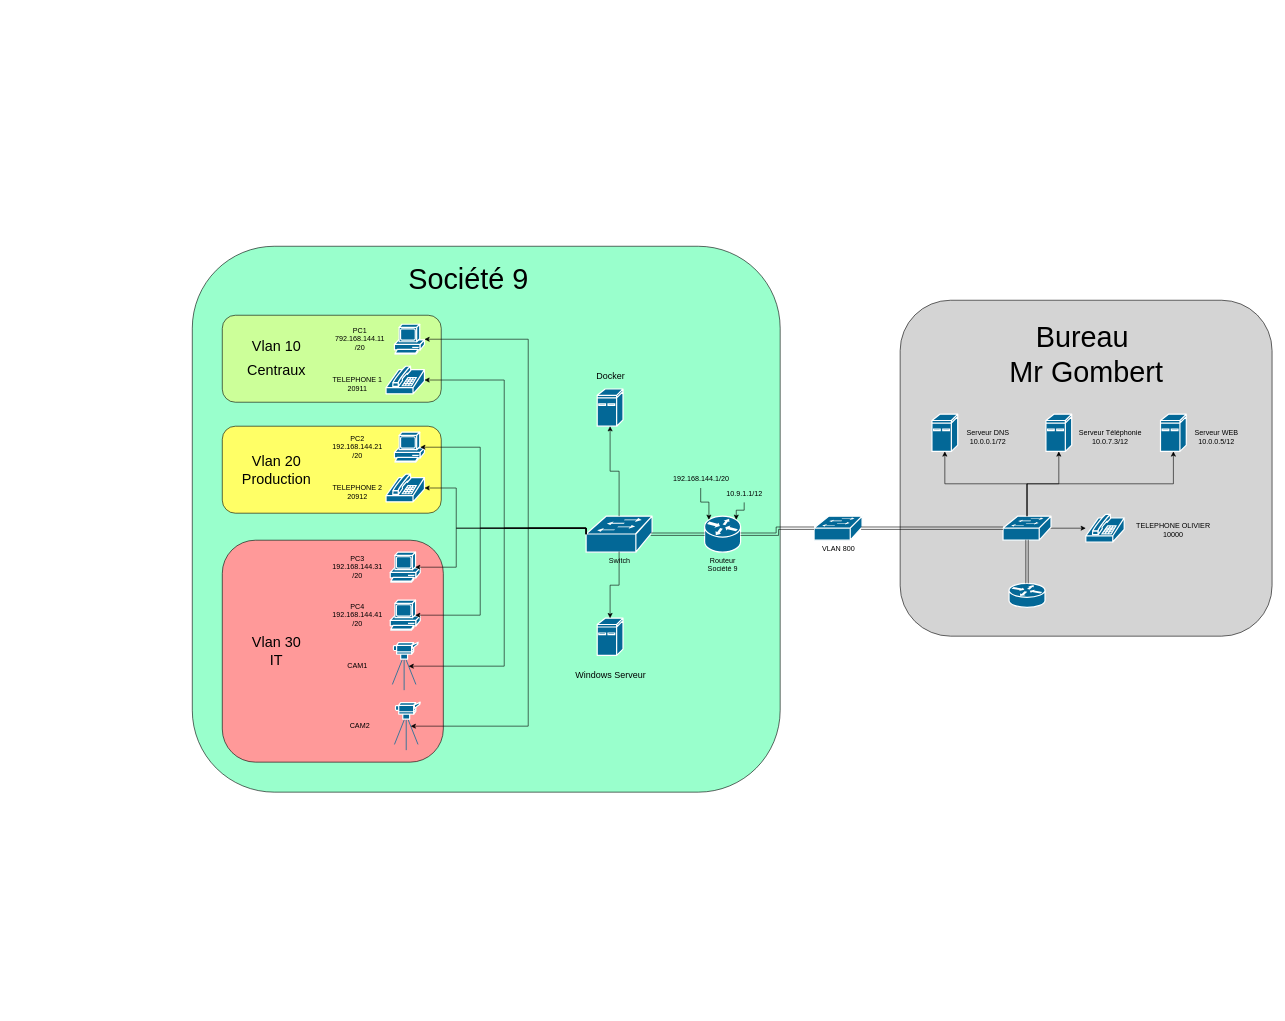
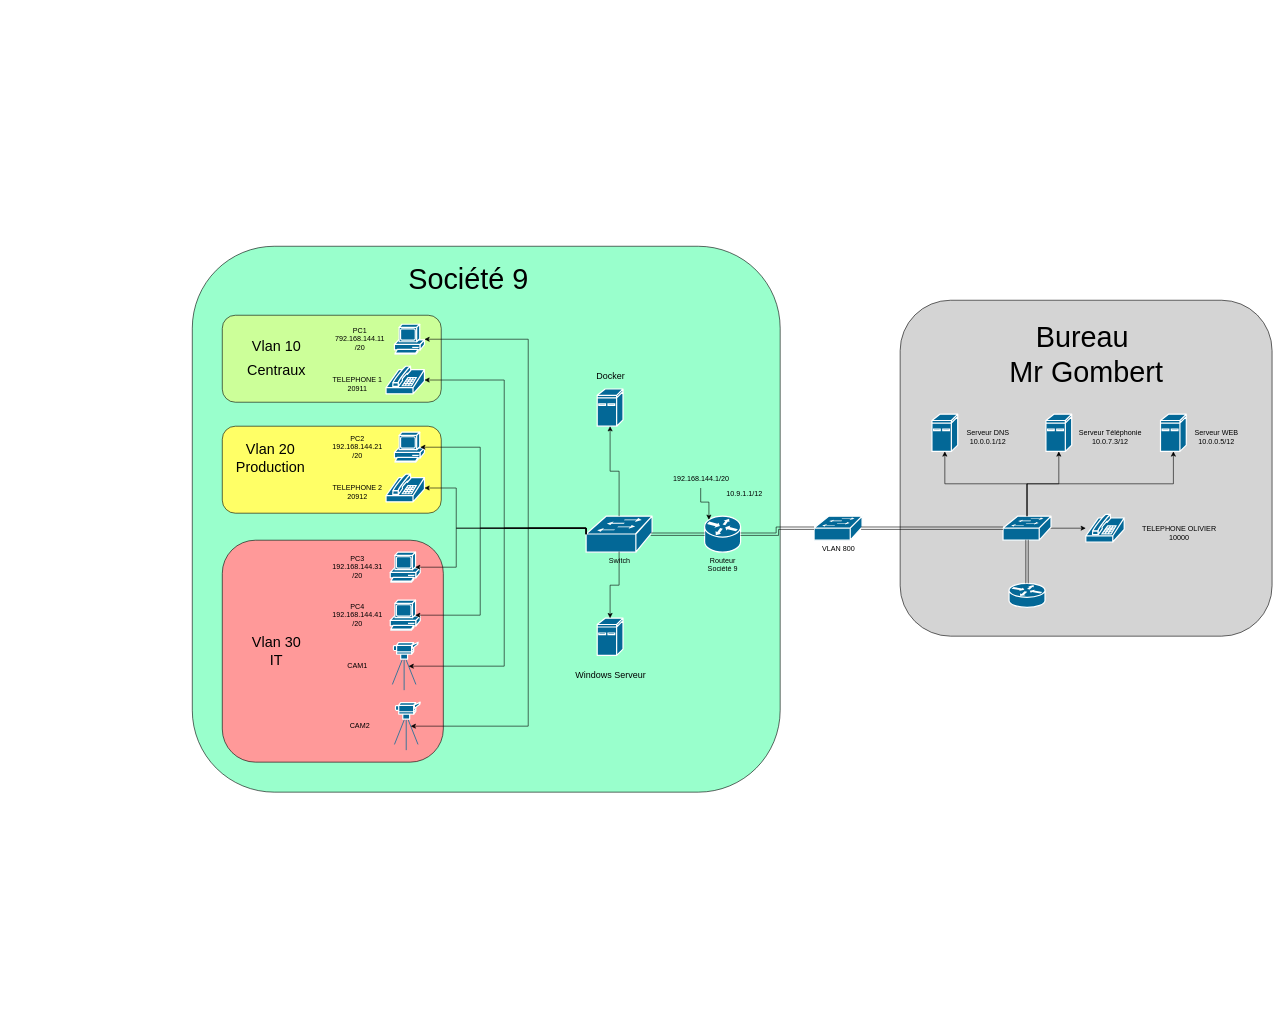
node "Serveur DNS 10.0.0.1/72": label "Serveur DNS 10.0.0.1/72" -> "Serveur DNS 10.0.0.1/12"
node "Vlan 20 Production": moved (276, 470) -> (270, 458)
edge "10.9.1.1/12" -> "Routeur Société 9": removed
node "TELEPHONE OLIVIER 10000": moved (1173, 530) -> (1179, 533)
